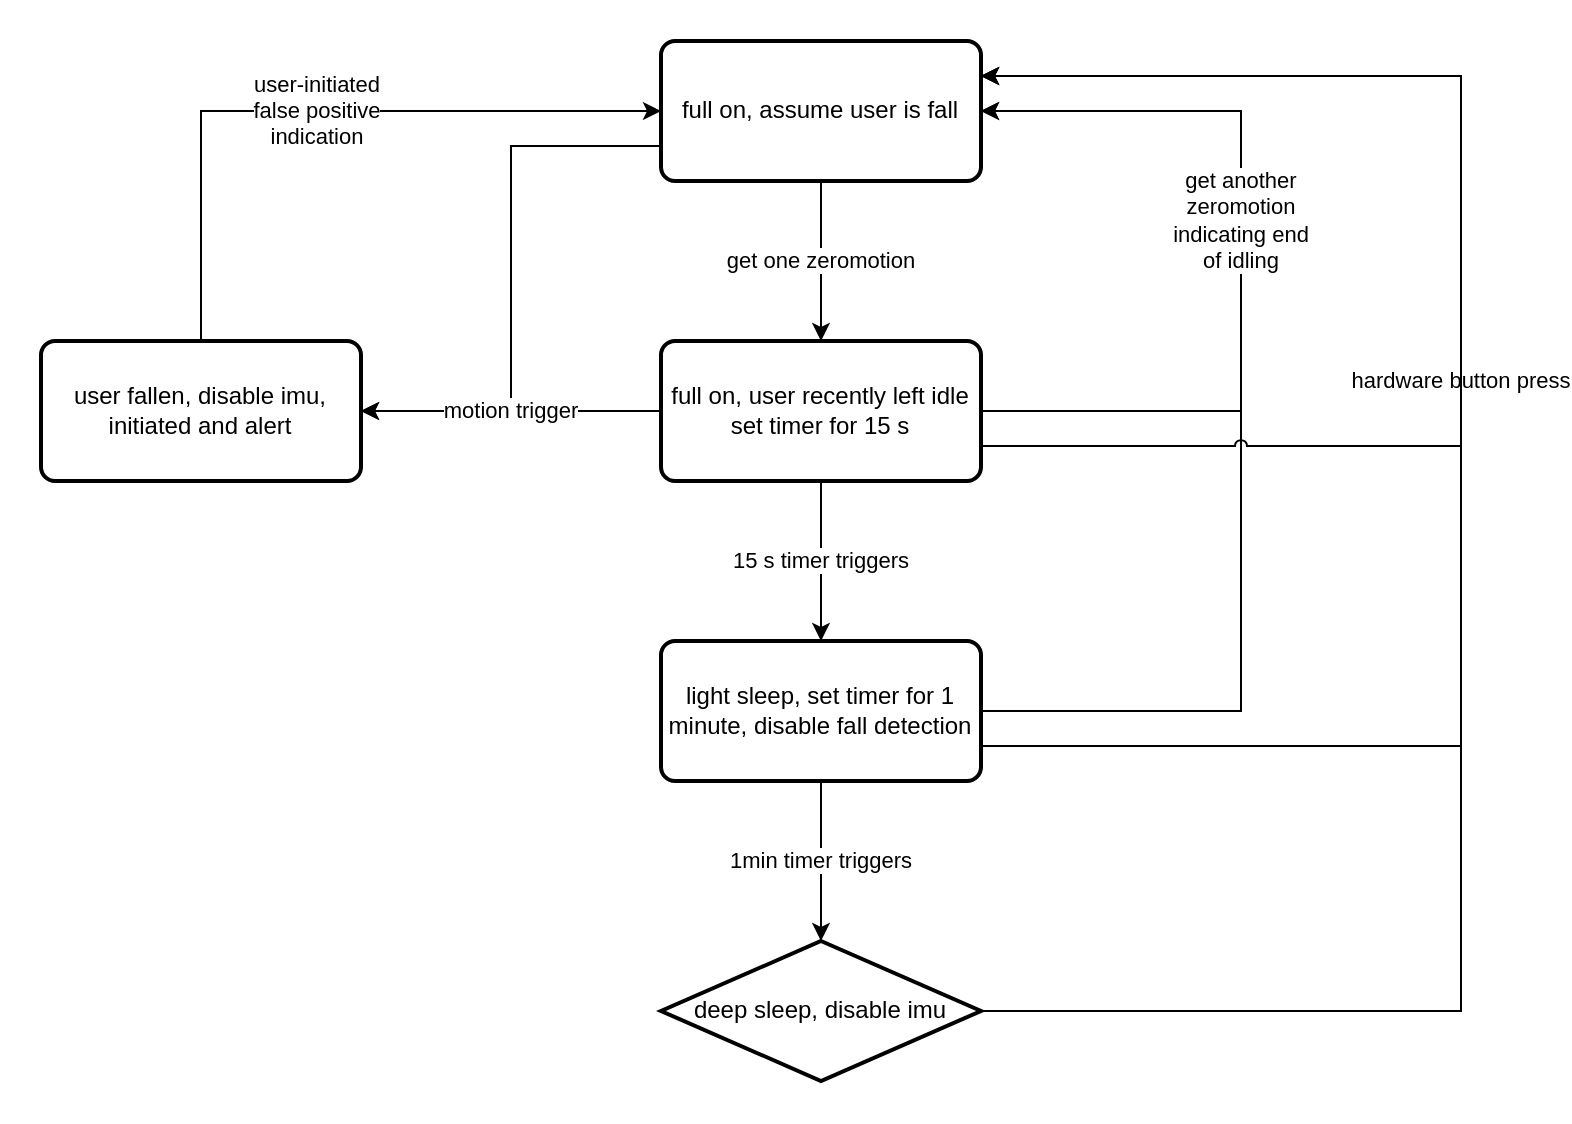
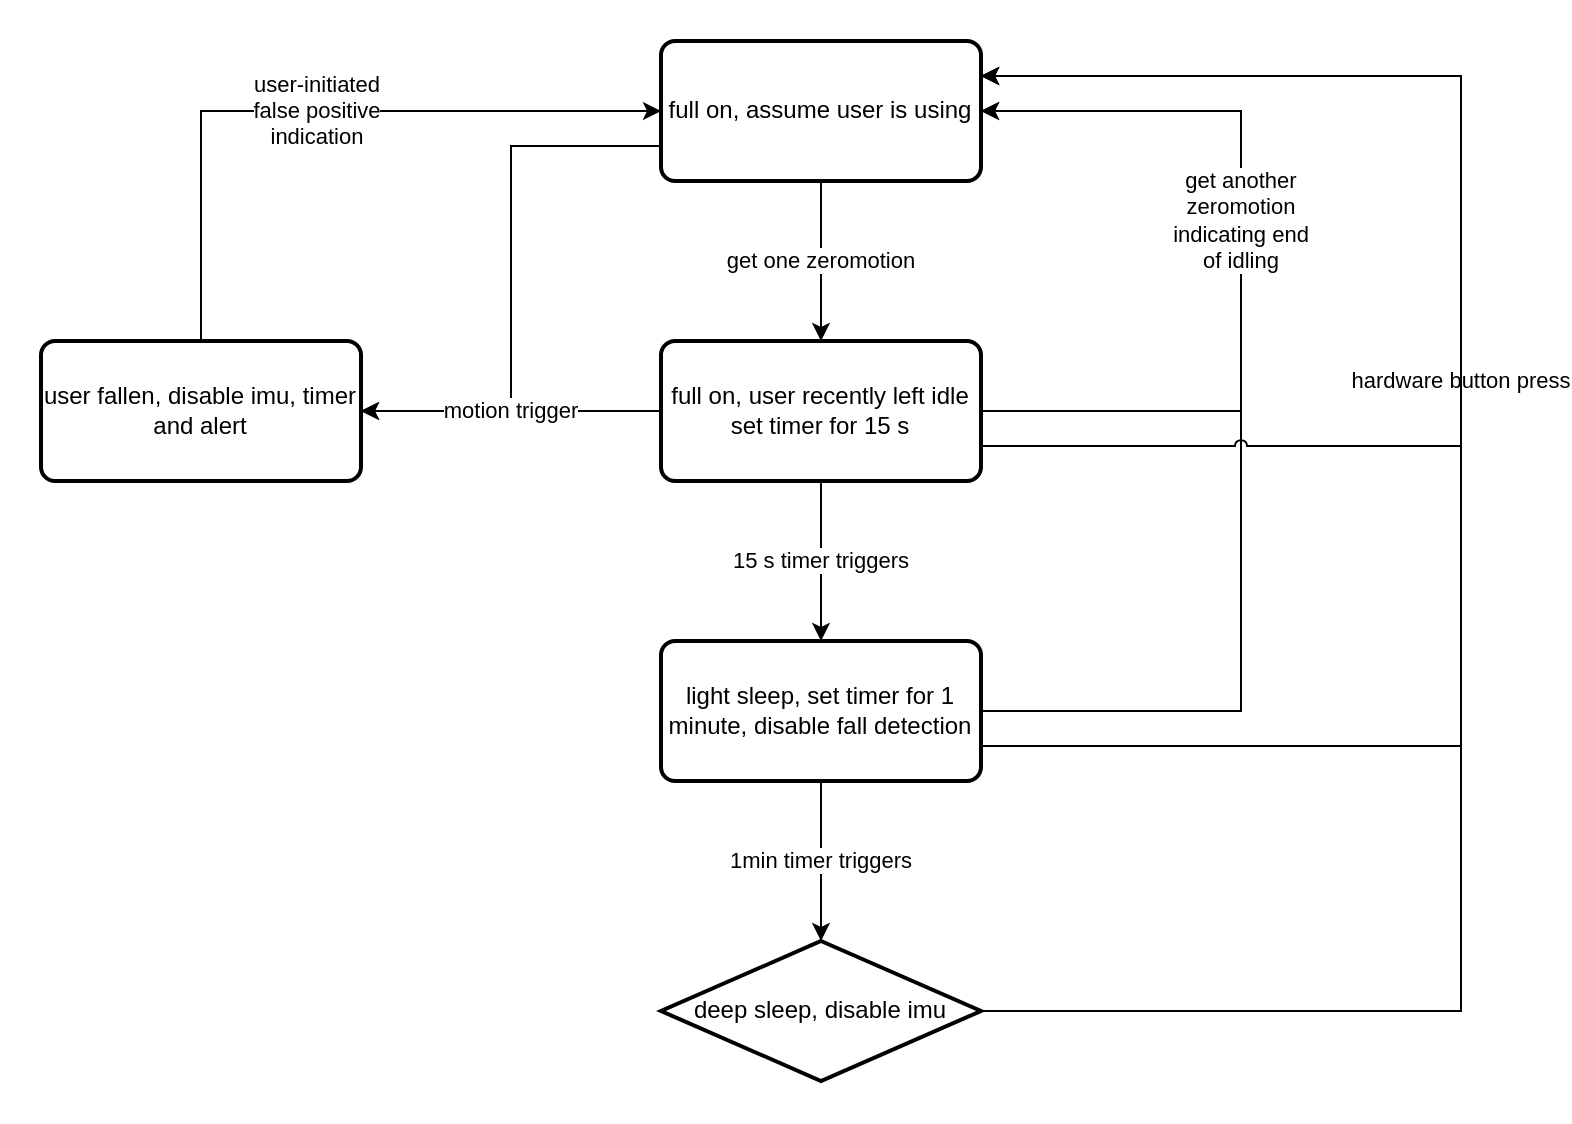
node "full on, assume user is fall": label "full on, assume user is fall" -> "full on, assume user is using"
node "user fallen, disable imu, initiated and alert": label "user fallen, disable imu, initiated and alert" -> "user fallen, disable imu, timer and alert"
